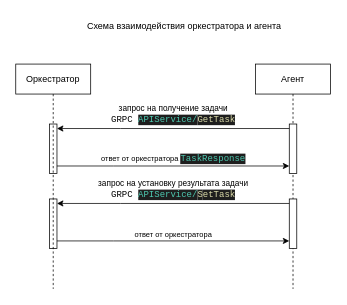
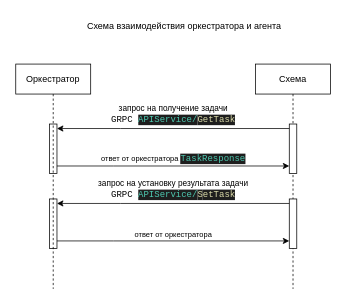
node "Агент": label "Агент" -> "Схема"
